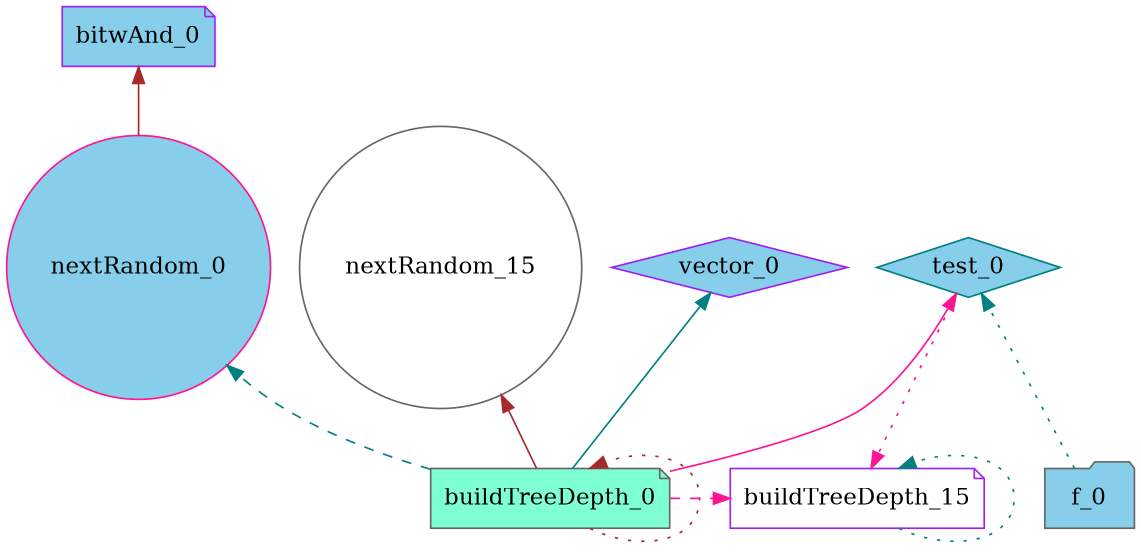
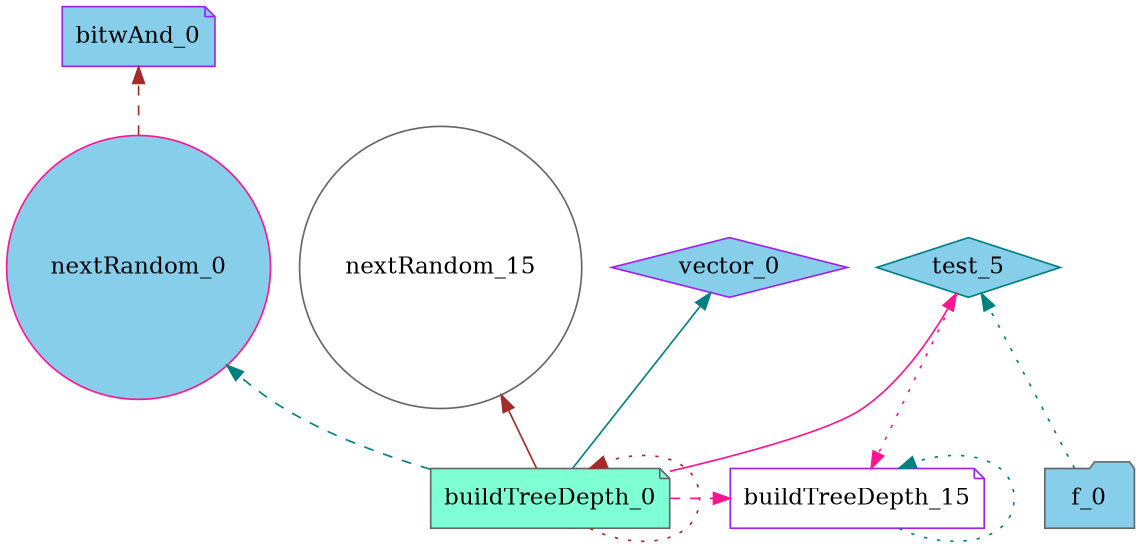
edge "nextRandom_0" -> "bitwAnd_0": style solid -> dashed
node "test_0": label "test_0" -> "test_5"
